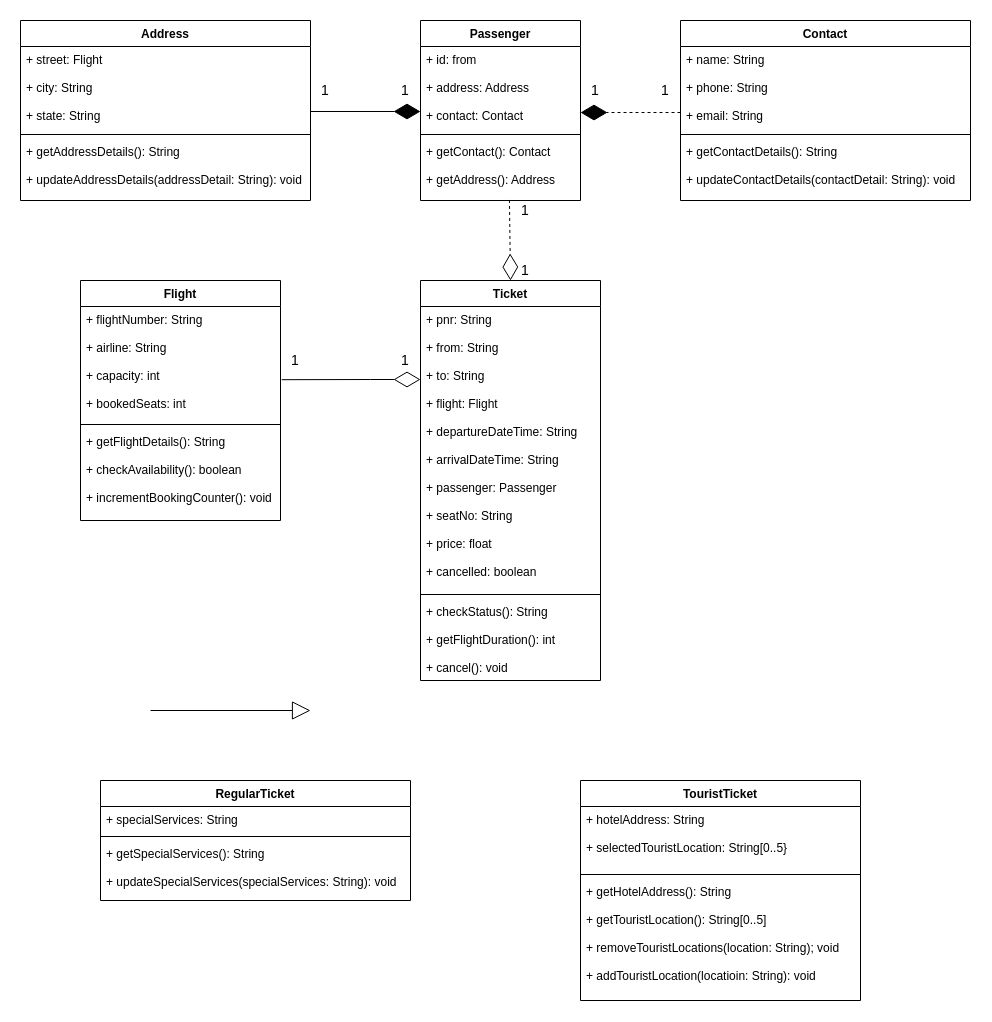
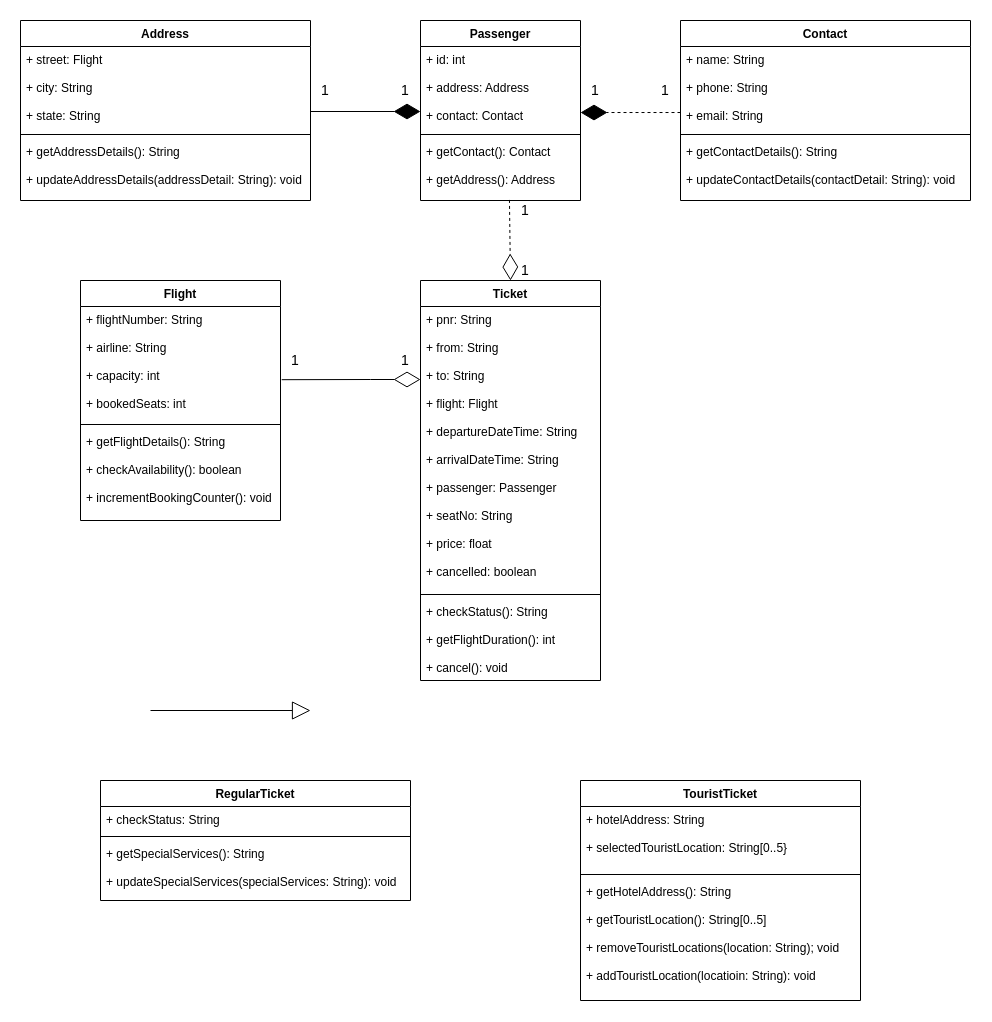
node "+ id: from + address: Address + contact: Contact": label "+ id: from + address: Address + contact: Contact" -> "+ id: int + address: Address + contact: Contact"
node "+ specialServices: String": label "+ specialServices: String" -> "+ checkStatus: String"
